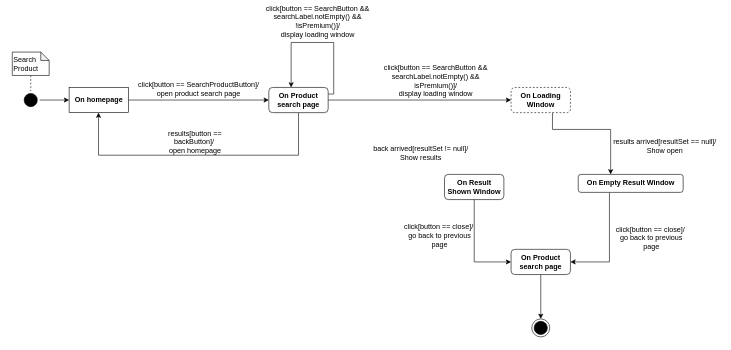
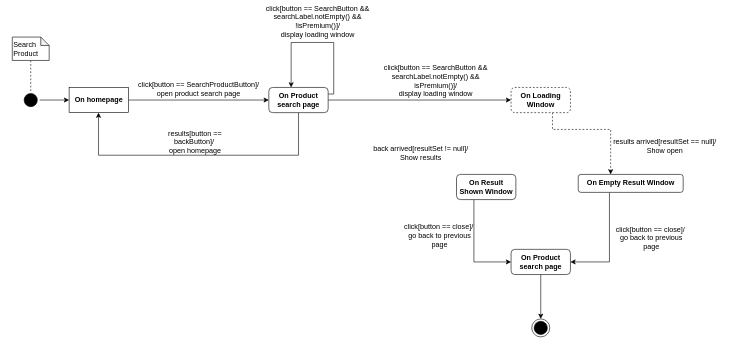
node "Search Product": moved (31, 64) -> (31, 49)
edge "On Loading Window" -> "On Empty Result Window": style solid -> dashed
node "On Result Shown Window": moved (474, 187) -> (486, 187)
